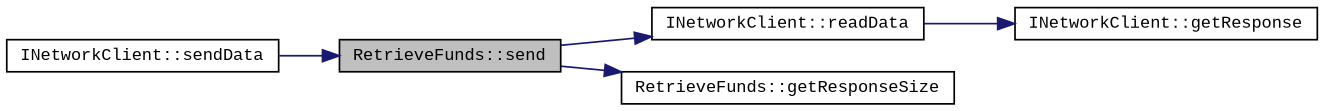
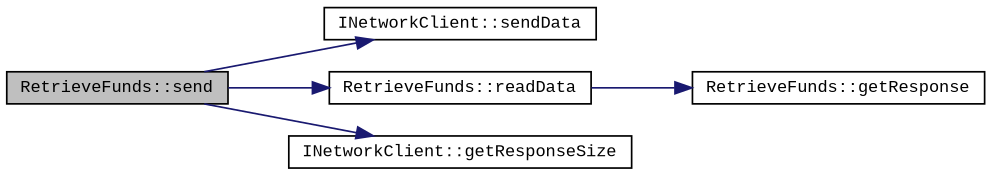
node "INetworkClient::readData": label "INetworkClient::readData" -> "RetrieveFunds::readData"
node "INetworkClient::getResponse": label "INetworkClient::getResponse" -> "RetrieveFunds::getResponse"
edge "INetworkClient::sendData" -> "RetrieveFunds::send": reversed
node "RetrieveFunds::getResponseSize": label "RetrieveFunds::getResponseSize" -> "INetworkClient::getResponseSize"
